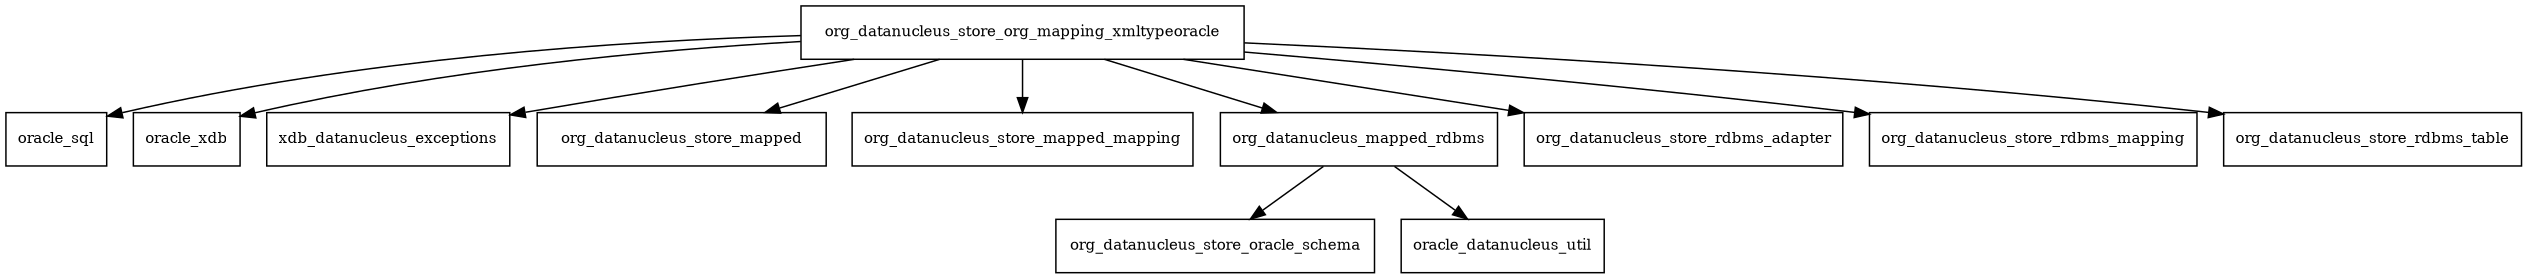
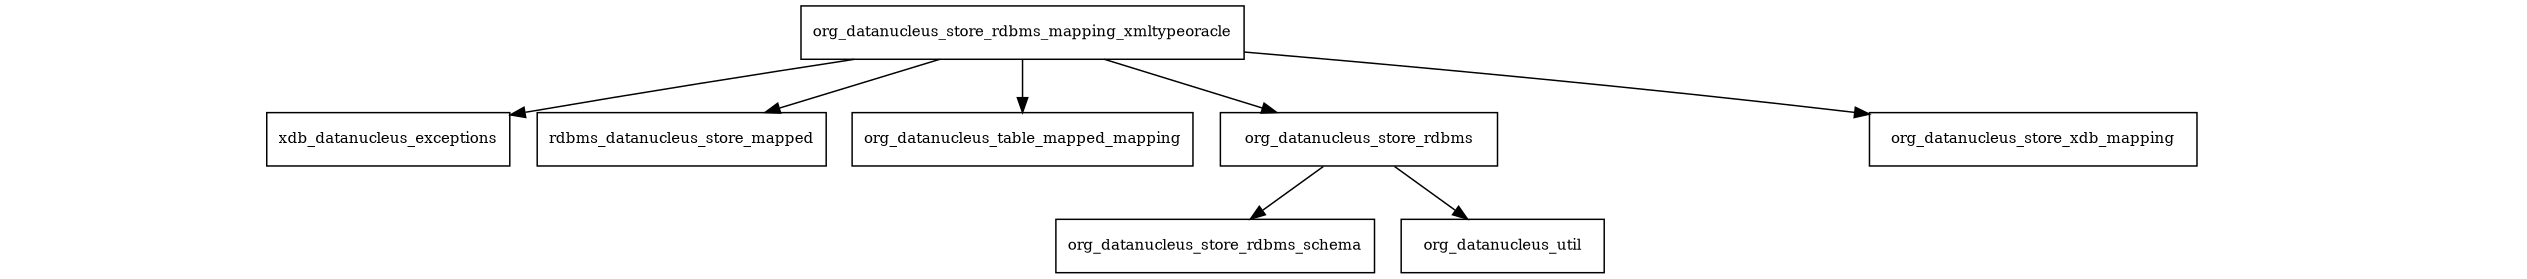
node "org_datanucleus_store_org_mapping_xmltypeoracle": label "org_datanucleus_store_org_mapping_xmltypeoracle" -> "org_datanucleus_store_rdbms_mapping_xmltypeoracle"
node "oracle_sql": removed
node "oracle_xdb": removed
node "org_datanucleus_store_mapped": label "org_datanucleus_store_mapped" -> "rdbms_datanucleus_store_mapped"
node "org_datanucleus_store_mapped_mapping": label "org_datanucleus_store_mapped_mapping" -> "org_datanucleus_table_mapped_mapping"
node "org_datanucleus_mapped_rdbms": label "org_datanucleus_mapped_rdbms" -> "org_datanucleus_store_rdbms"
node "org_datanucleus_store_rdbms_adapter": removed
node "org_datanucleus_store_rdbms_mapping": label "org_datanucleus_store_rdbms_mapping" -> "org_datanucleus_store_xdb_mapping"
node "org_datanucleus_store_rdbms_table": removed
node "org_datanucleus_store_oracle_schema": label "org_datanucleus_store_oracle_schema" -> "org_datanucleus_store_rdbms_schema"
node "oracle_datanucleus_util": label "oracle_datanucleus_util" -> "org_datanucleus_util"
